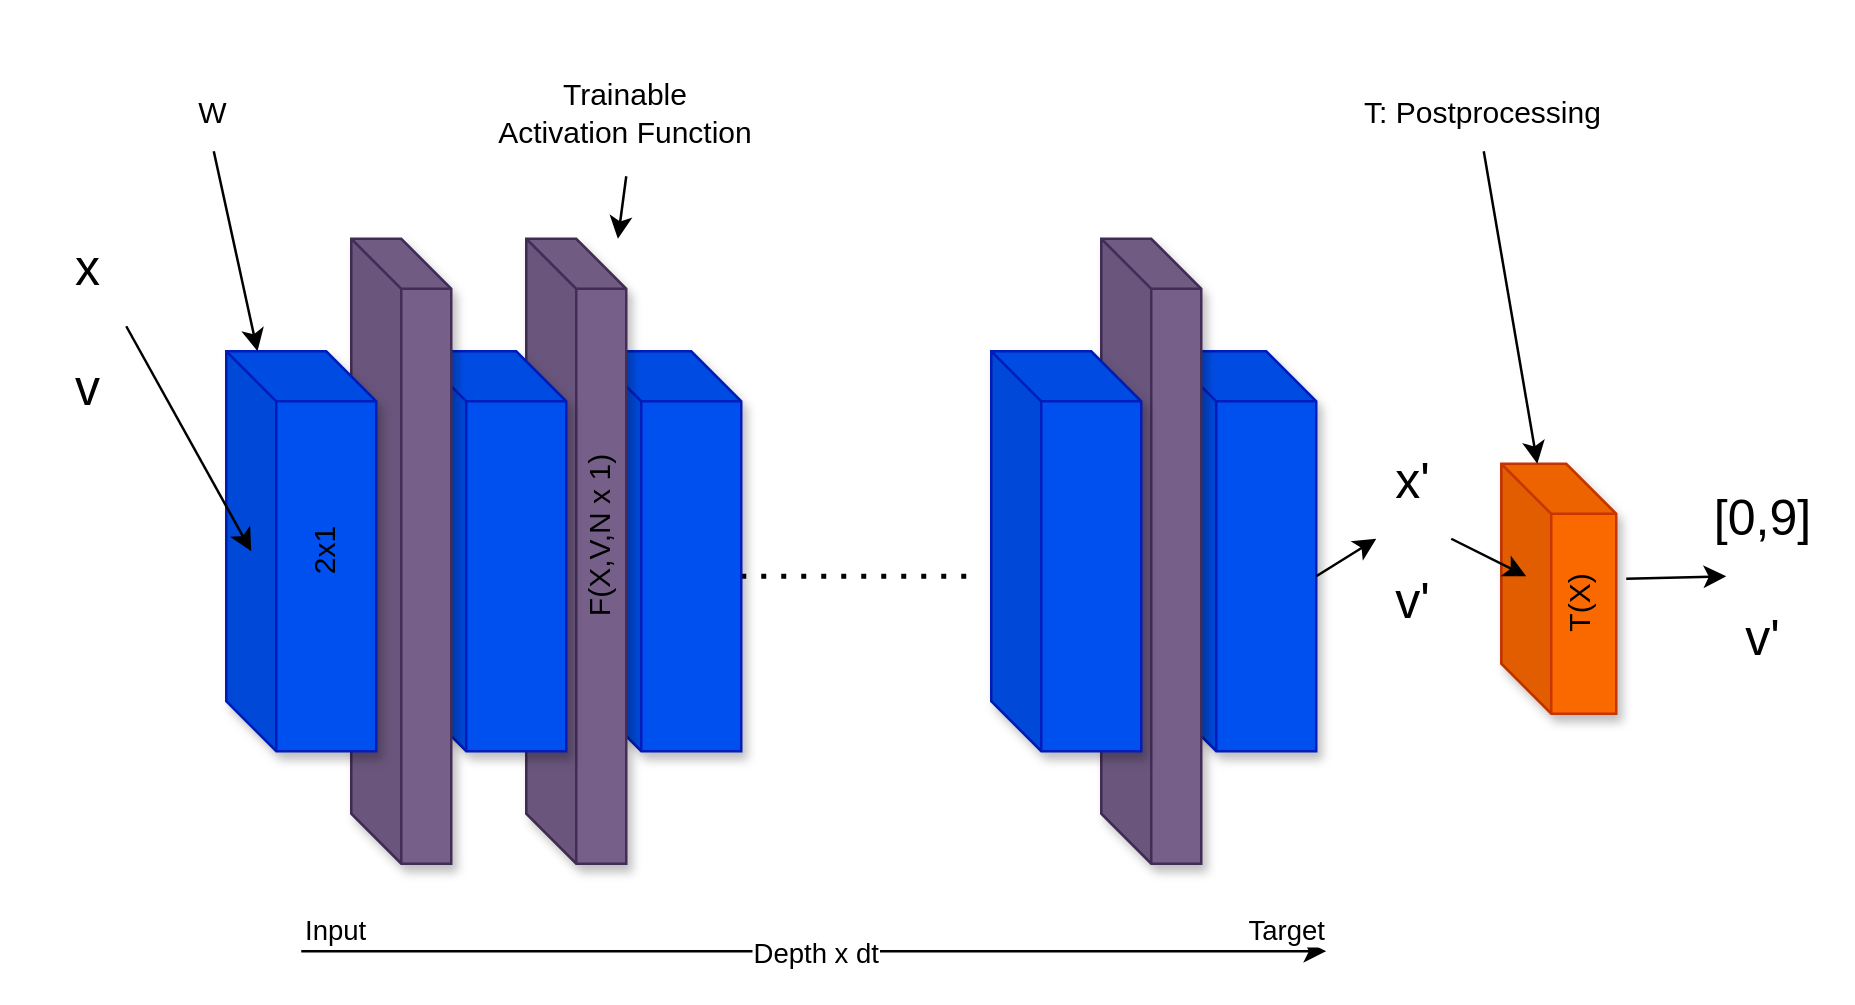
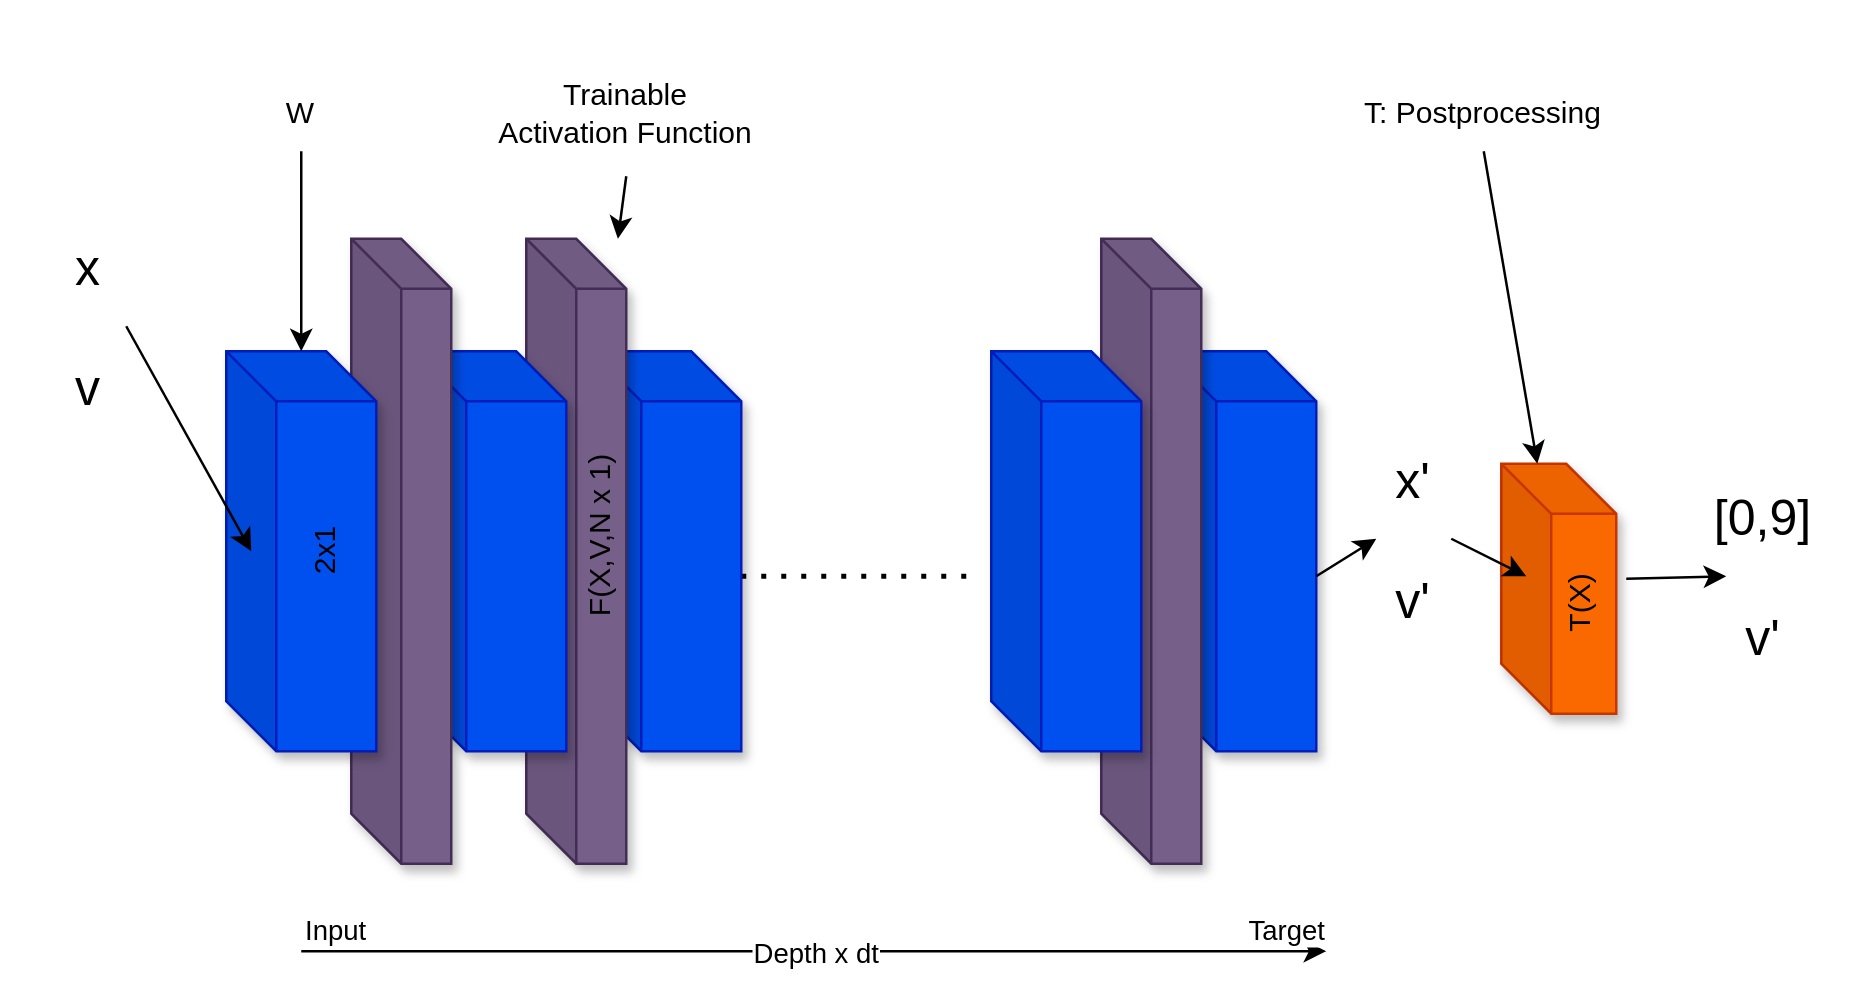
node "W": moved (214, 114) -> (301, 114)
